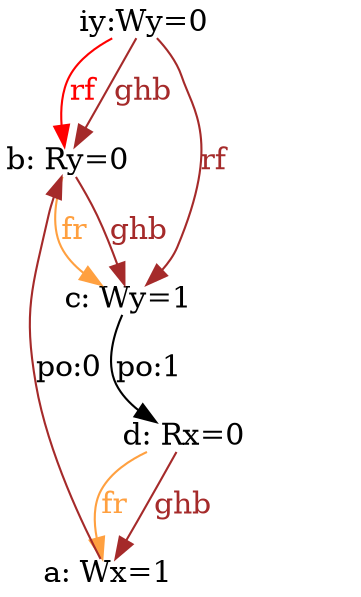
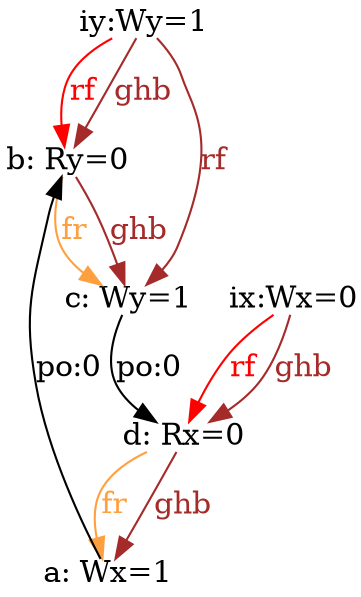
node "iy:Wy=0": label "iy:Wy=0" -> "iy:Wy=1"
node "ix:Wx=0": added
edge "c: Wy=1" -> "d: Rx=0": label "po:1" -> "po:0"
edge "a: Wx=1" -> "b: Ry=0": color brown -> black
